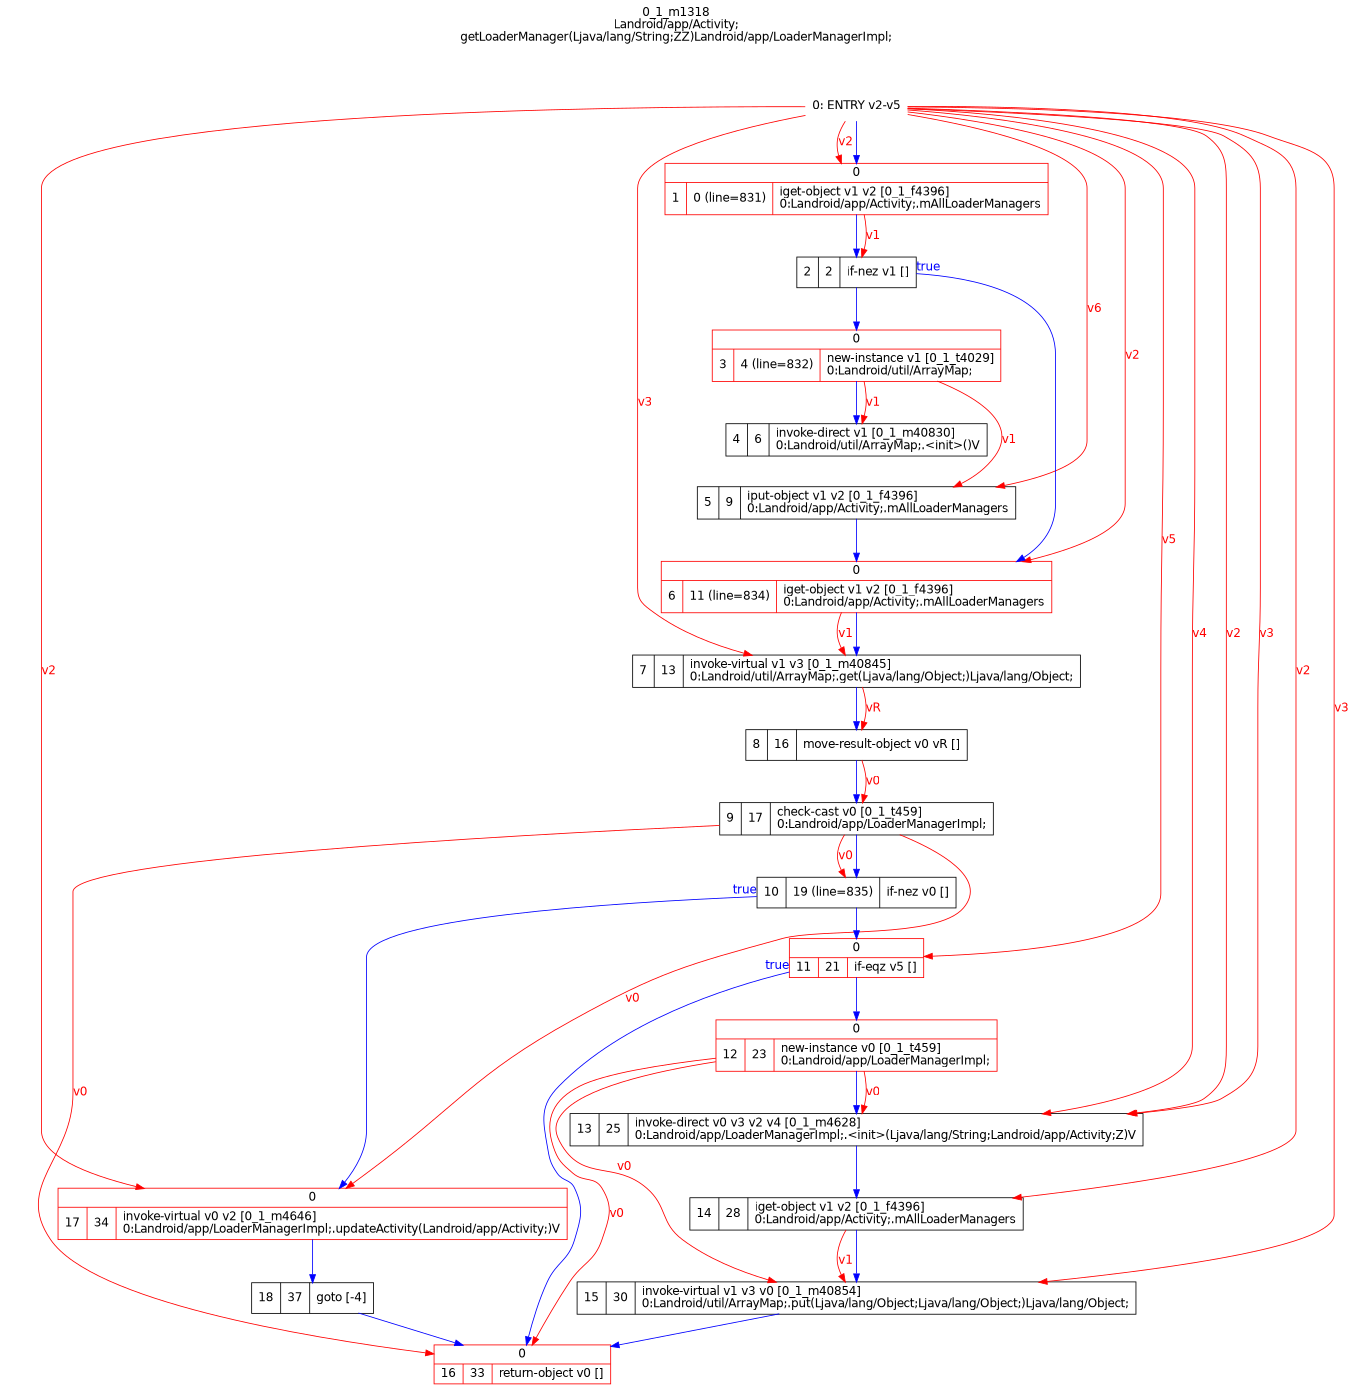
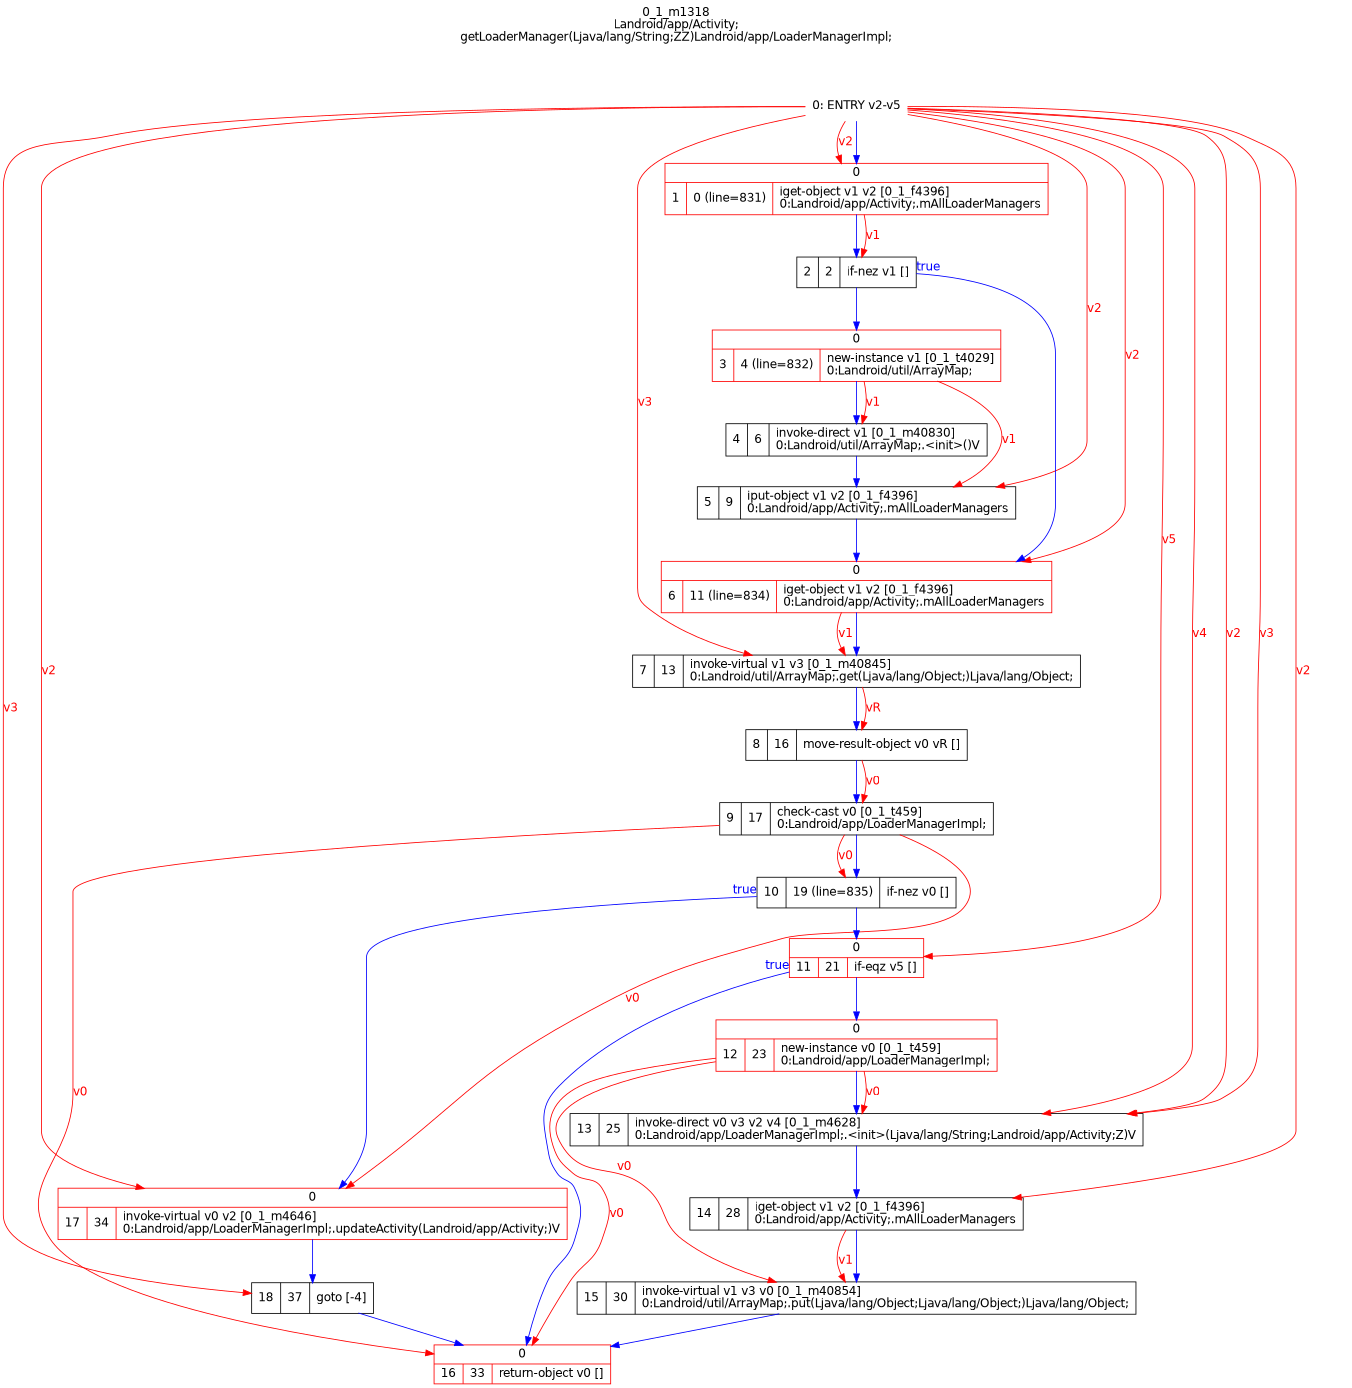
edge "0: ENTRY v2-v5" -> "5": label "v6" -> "v2"
edge "4" -> "5": added
edge "0: ENTRY v2-v5" -> "15": now "0: ENTRY v2-v5" -> "18"
